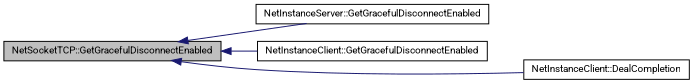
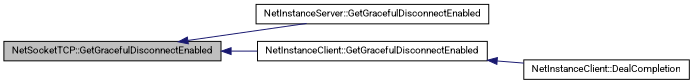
edge "NetInstanceClient::DealCompletion" -> "NetSocketTCP::GetGracefulDisconnectEnabled": now "NetInstanceClient::DealCompletion" -> "NetInstanceClient::GetGracefulDisconnectEnabled"
